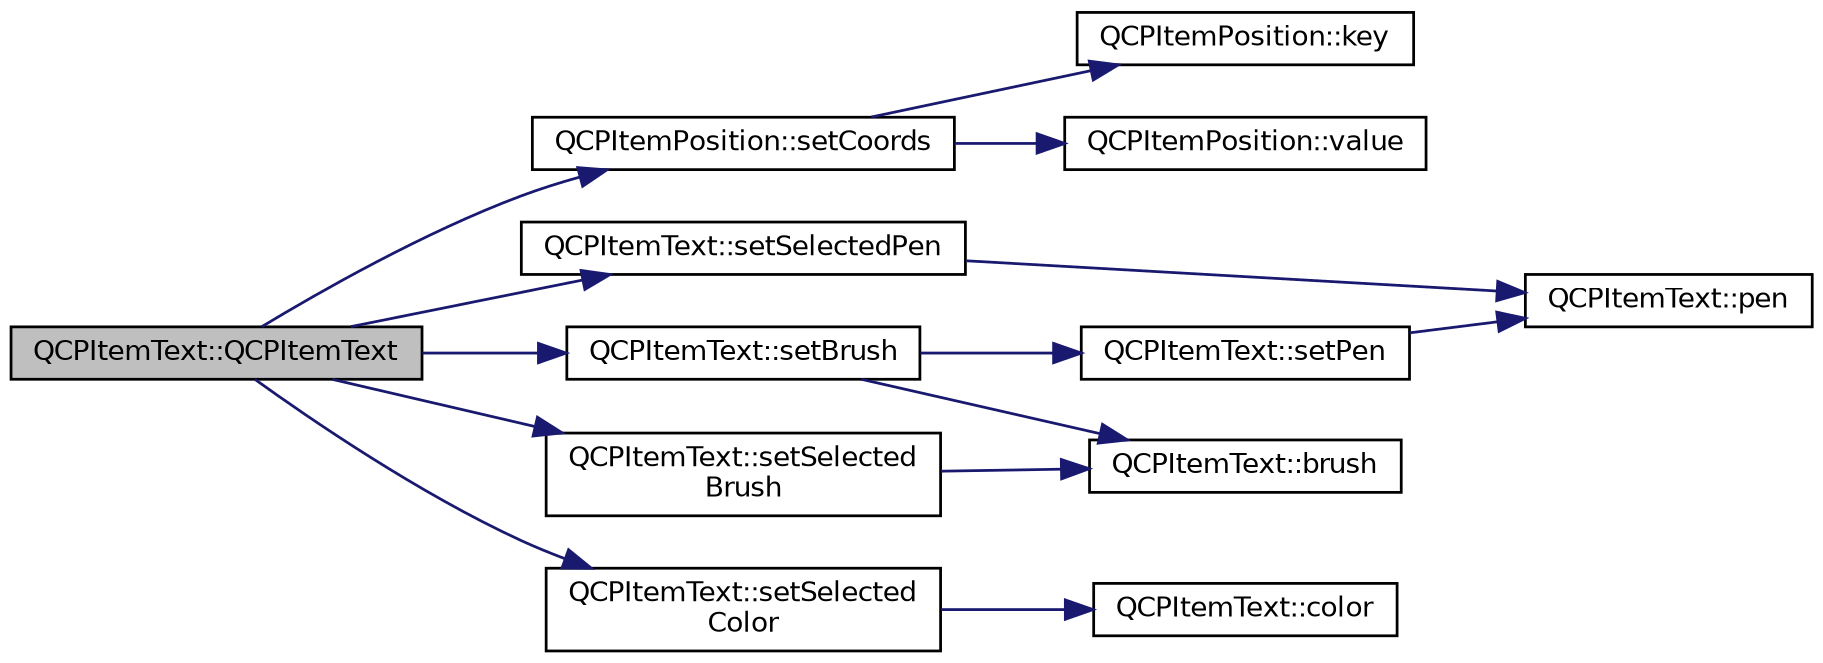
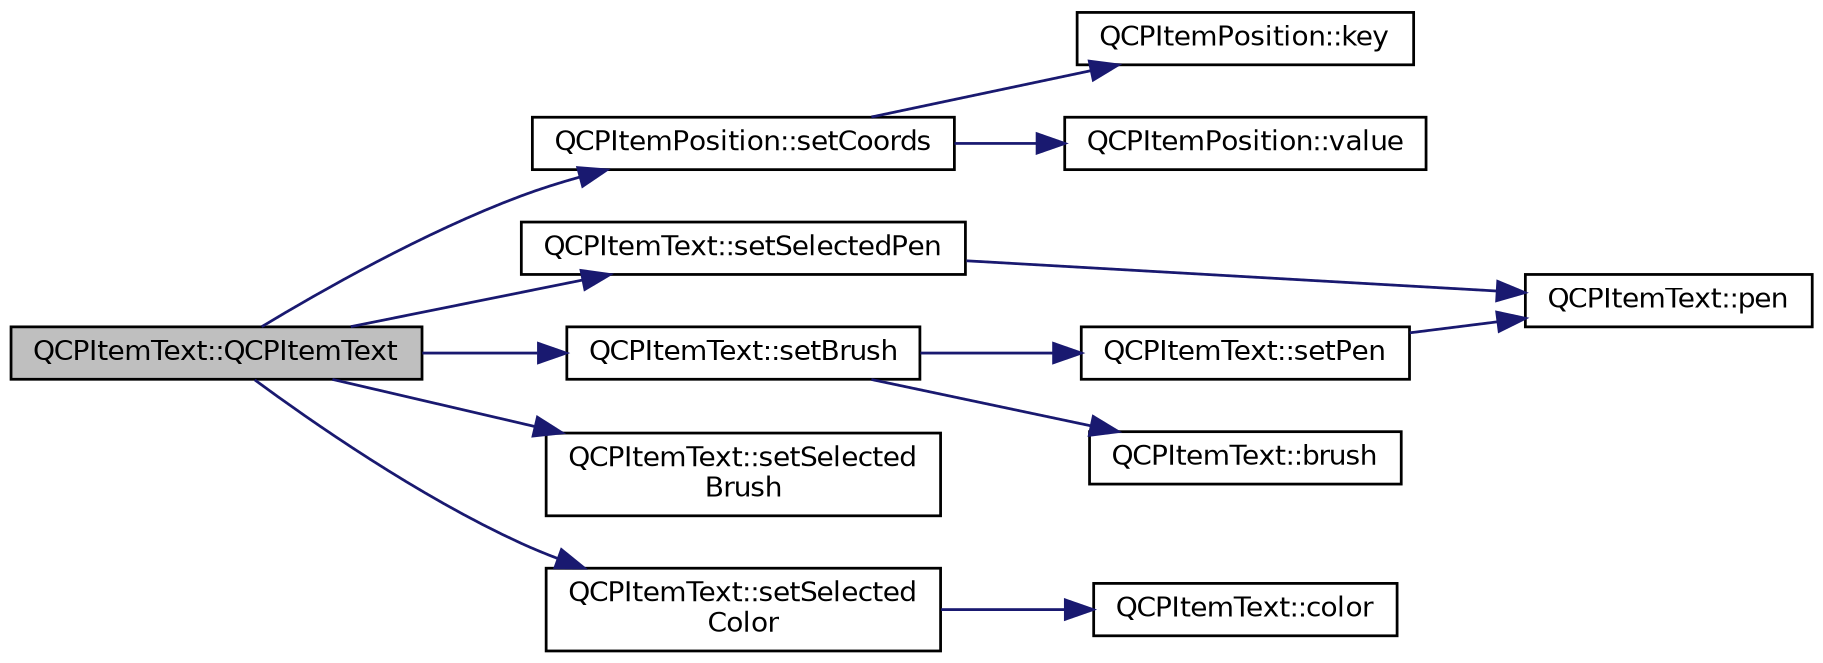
edge "QCPItemText::setSelected Brush" -> "QCPItemText::brush": removed
